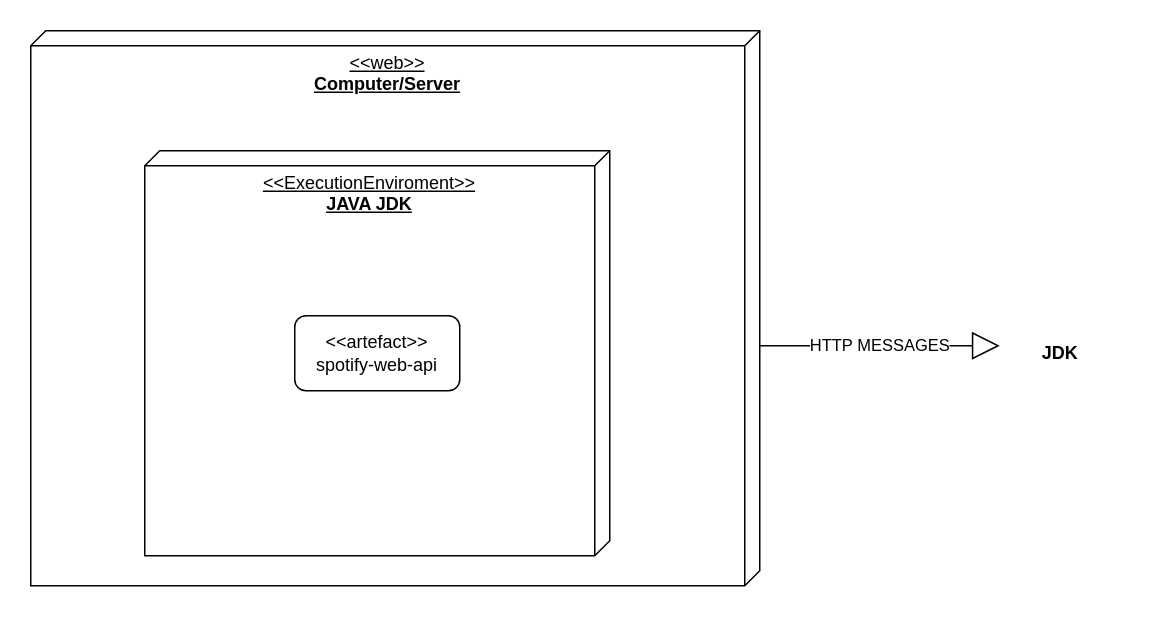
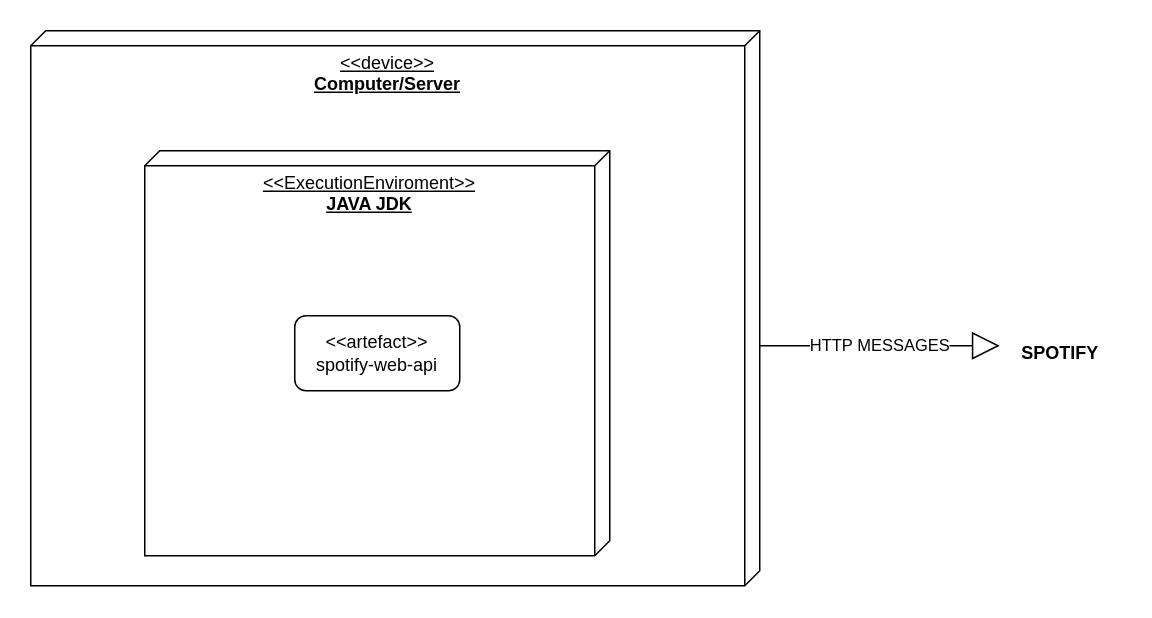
node "<<web>> Computer/Server": label "<<web>> Computer/Server" -> "<<device>> Computer/Server"
node "JDK": label "JDK" -> "SPOTIFY"
